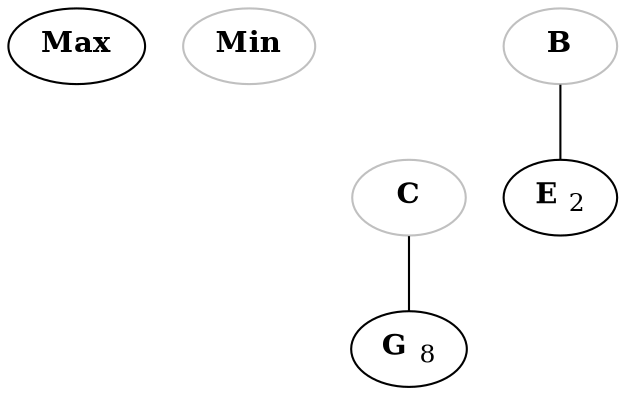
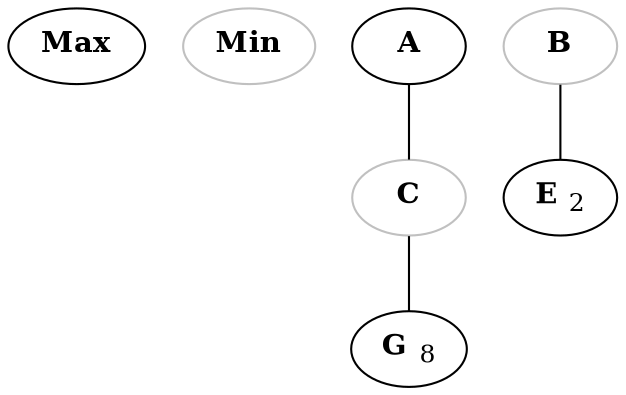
node "A": added
